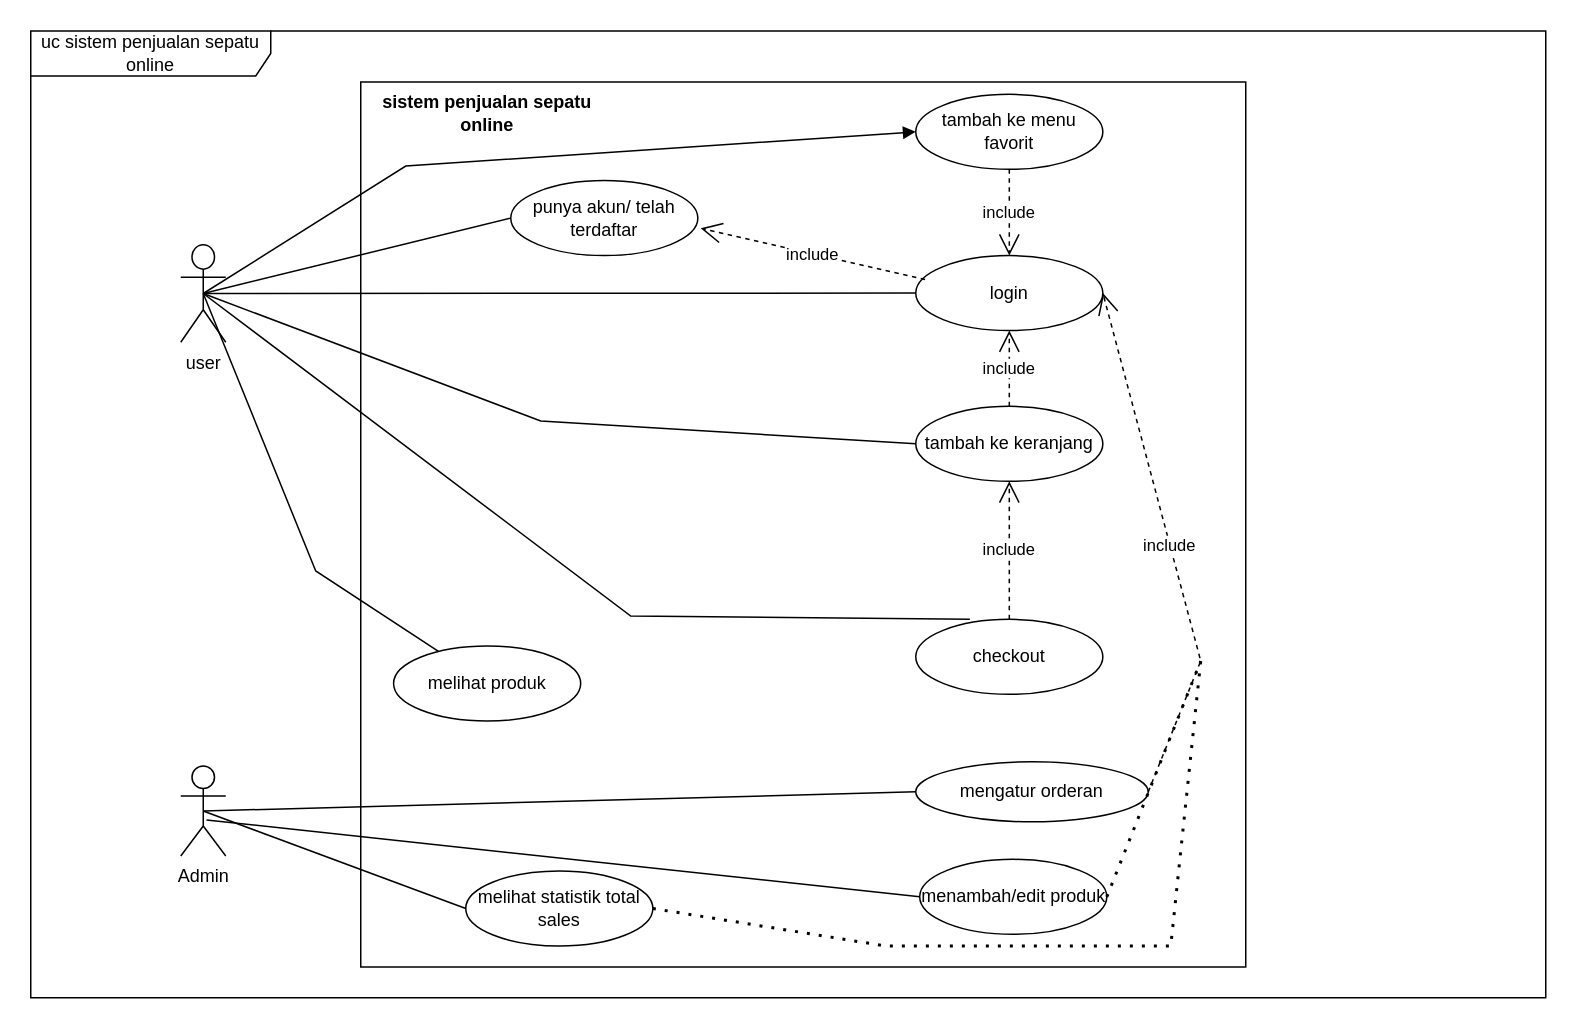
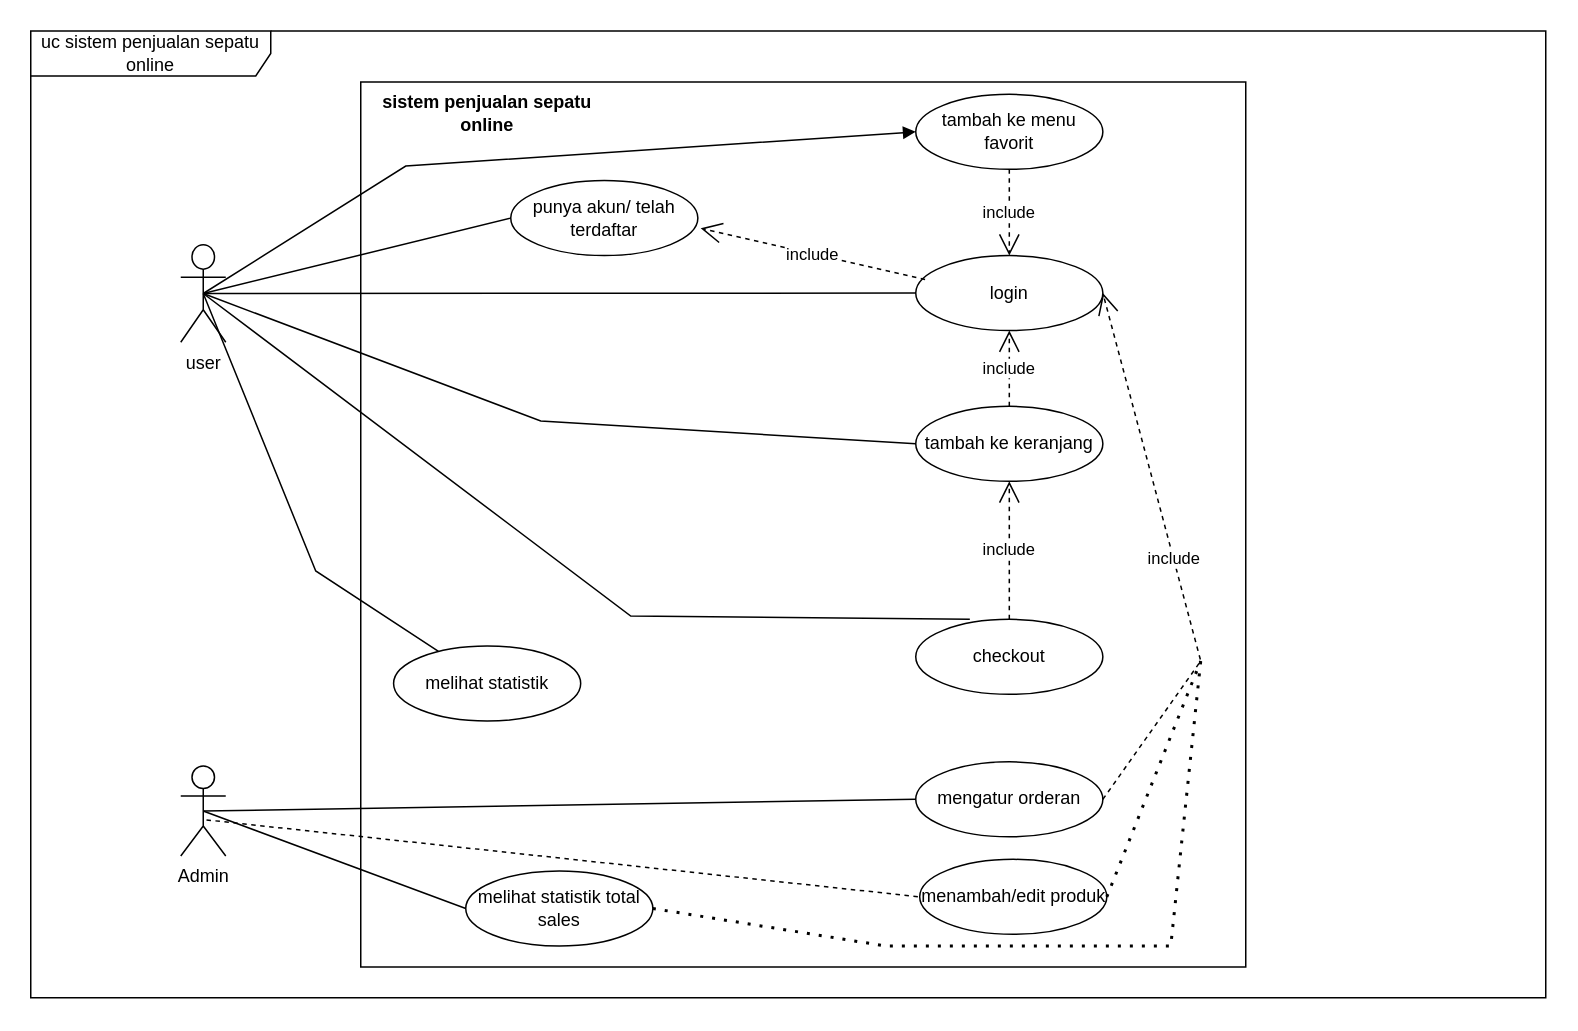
node "melihat produk": label "melihat produk" -> "melihat statistik"
node "mengatur orderan": size 233x60 -> 187x75
edge "Admin" -- "menambah/edit produk": style solid -> dashed
